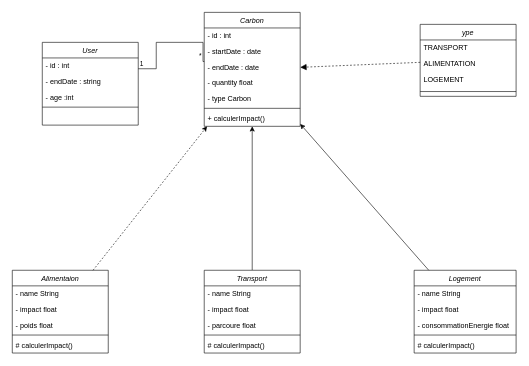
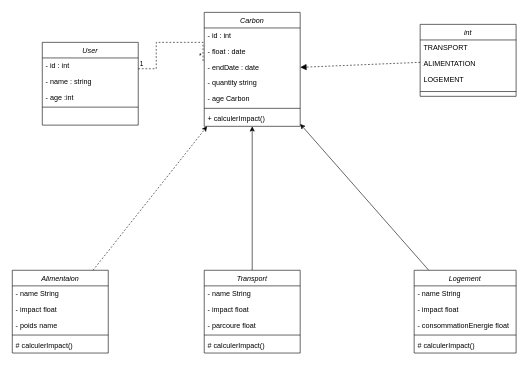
node "ype": label "ype" -> "int"
edge "Carbon" -- "User": style solid -> dashed
node "- startDate : date": label "- startDate : date" -> "- float : date"
node "- endDate : string": label "- endDate : string" -> "- name : string"
node "- quantity float": label "- quantity float" -> "- quantity string"
node "- type Carbon": label "- type Carbon" -> "- age Carbon"
node "- poids float": label "- poids float" -> "- poids name"
